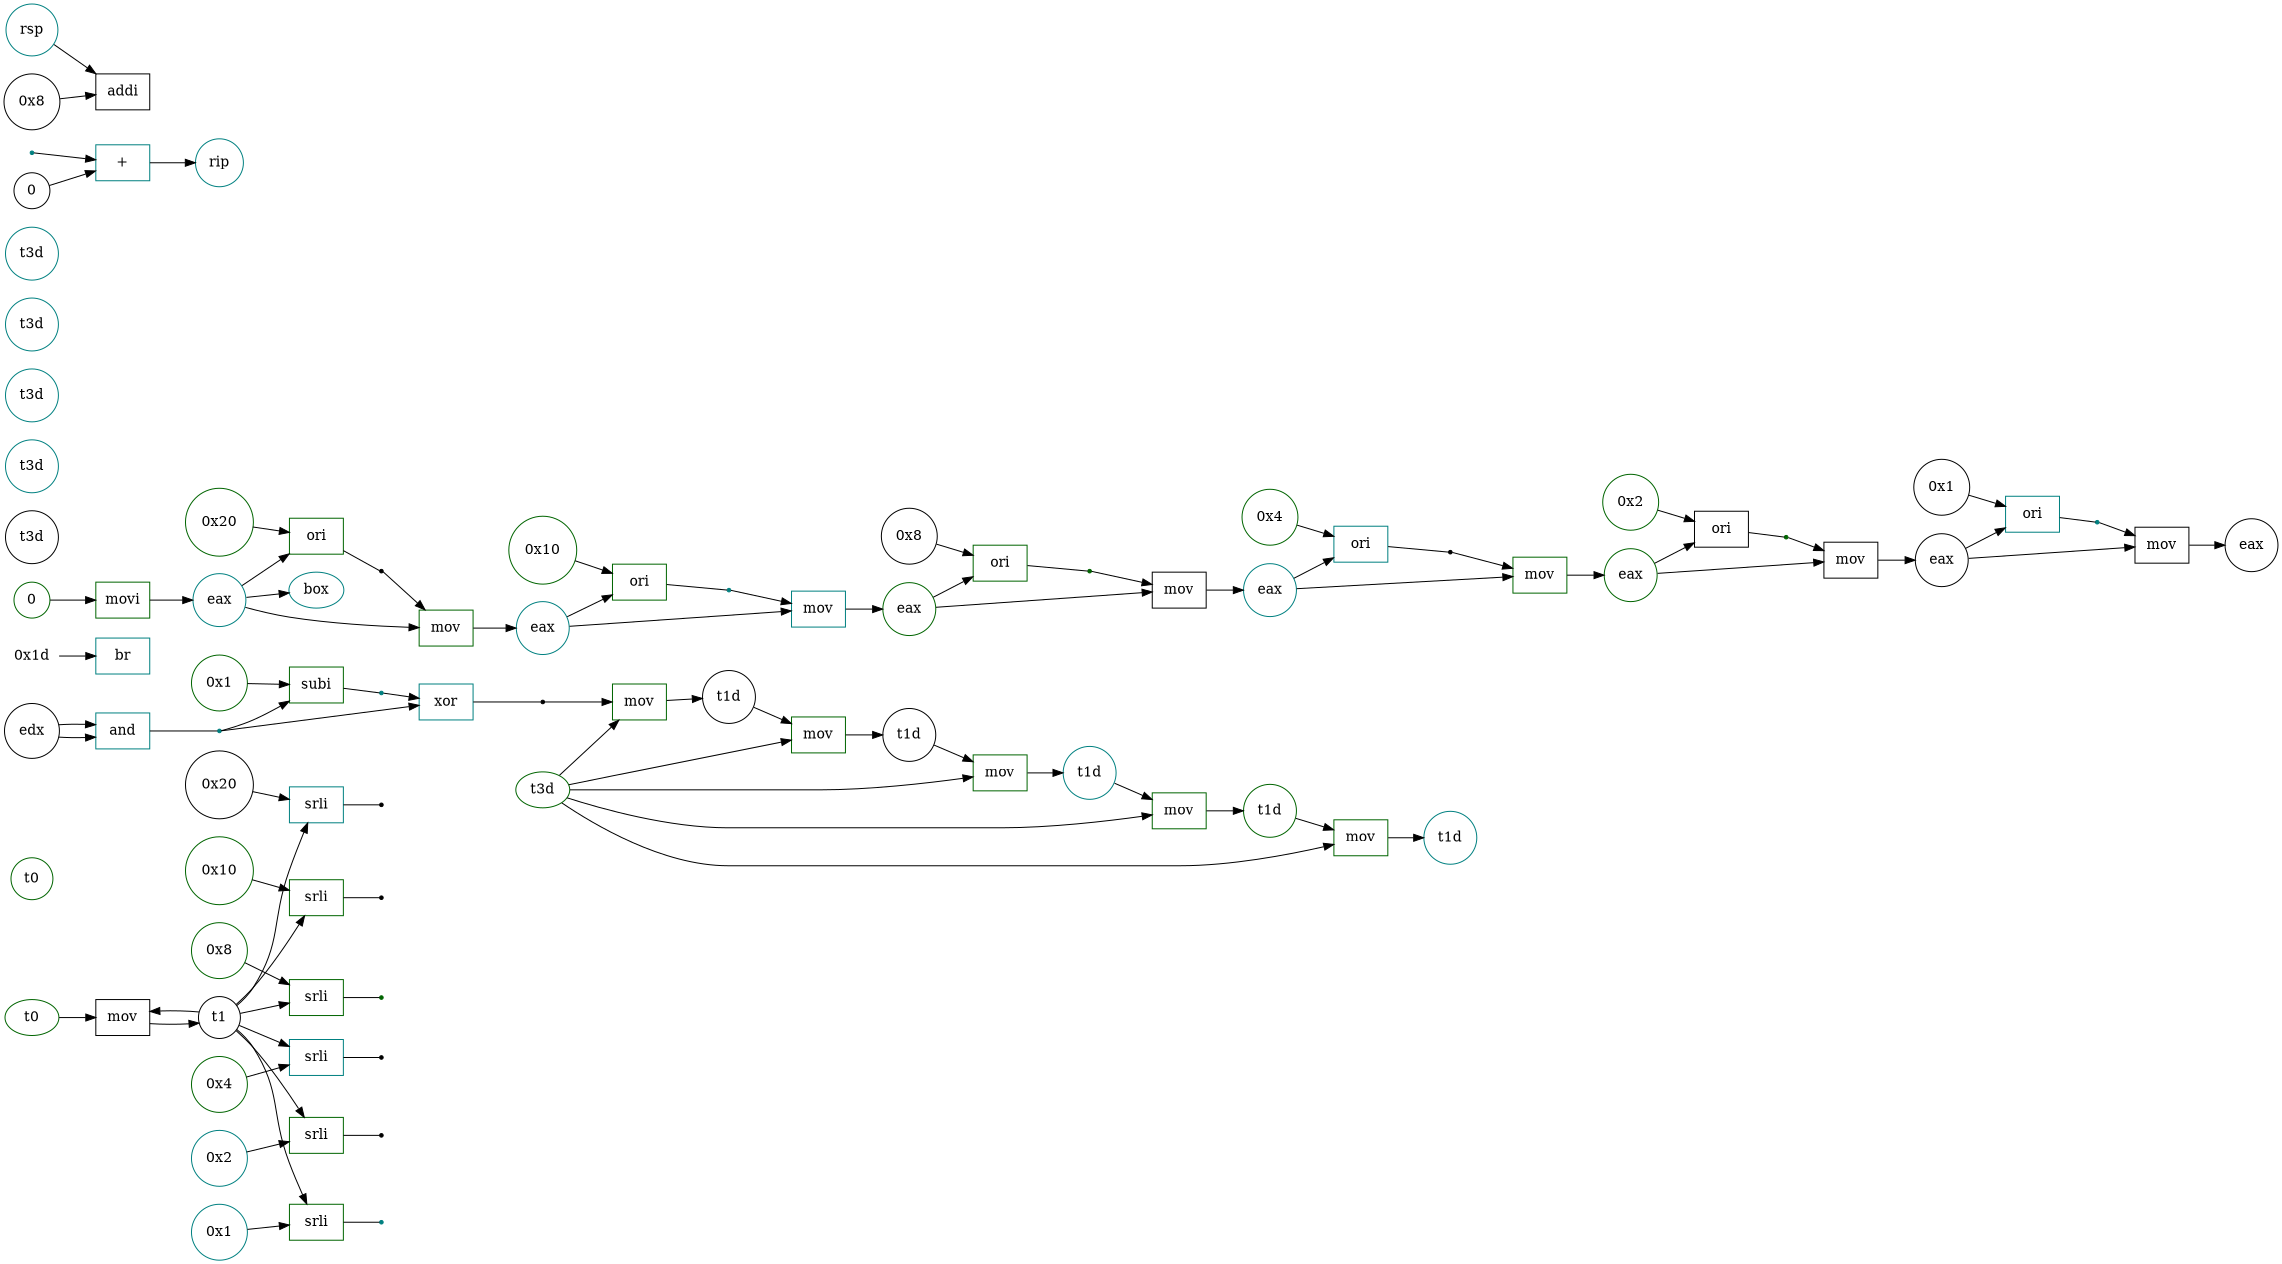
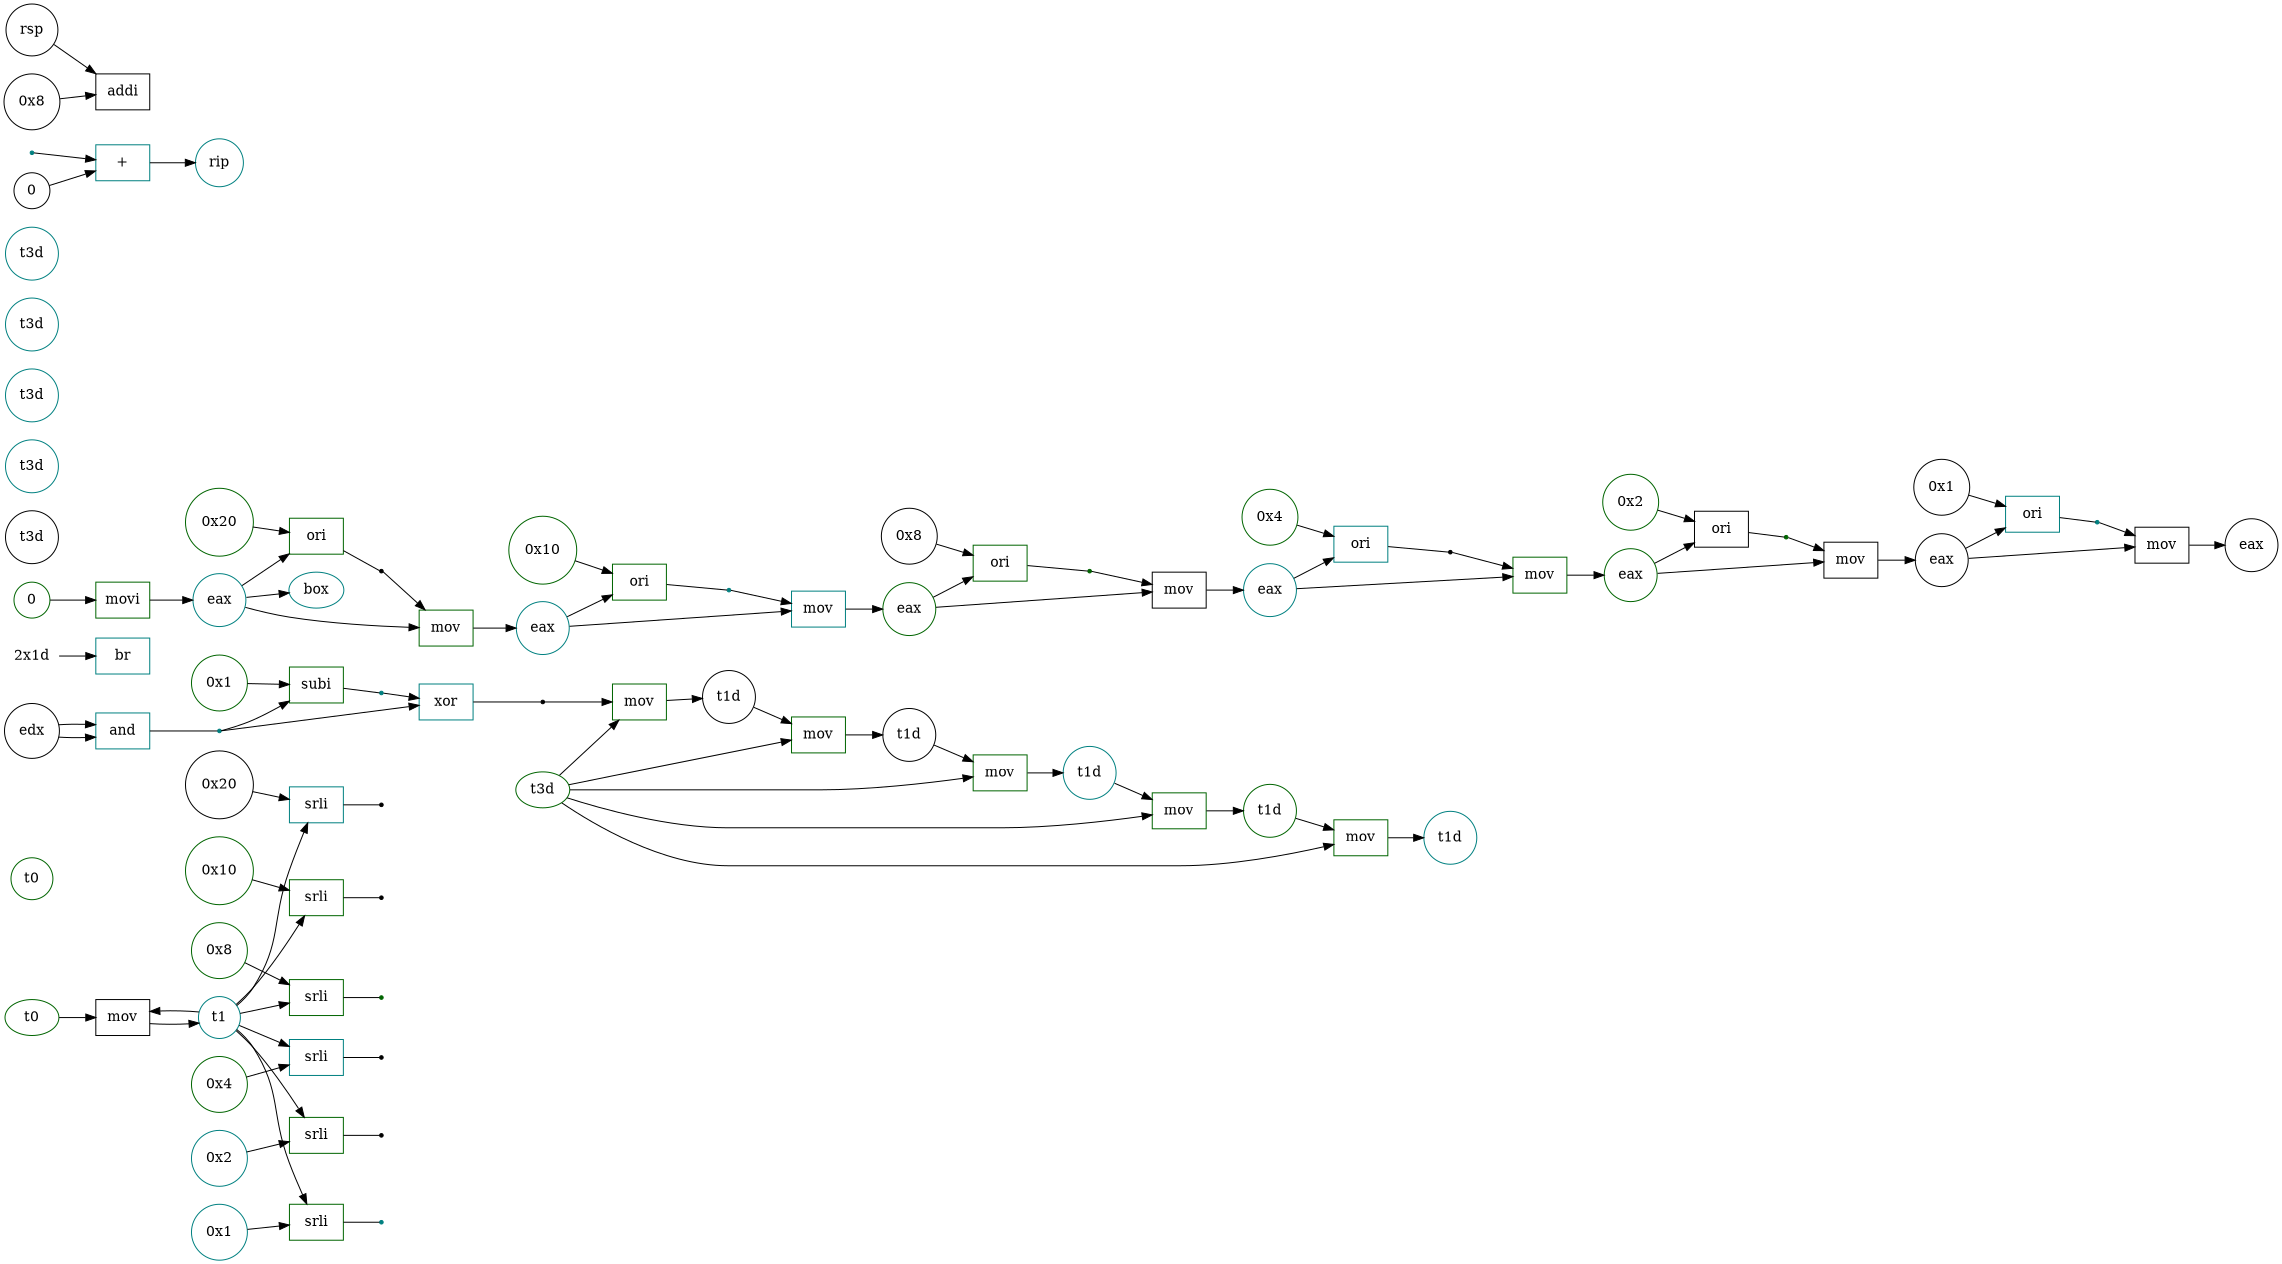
node "rsp": color teal -> black
node "0x1d": label "0x1d" -> "2x1d"
node "t1": color black -> teal
